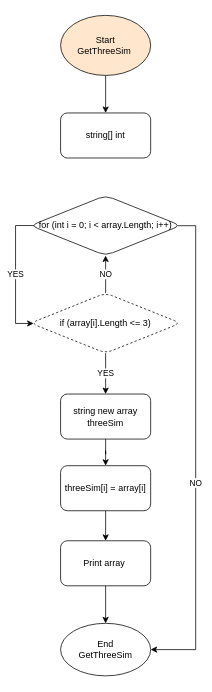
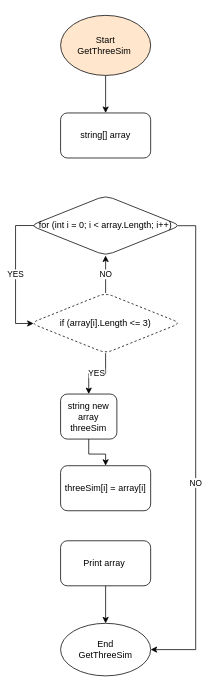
node "string[] int": label "string[] int" -> "string[] array"
node "string new array threeSim": size 90x45 -> 56x45
edge "threeSim[i] = array[i]" -> "Print array": removed
